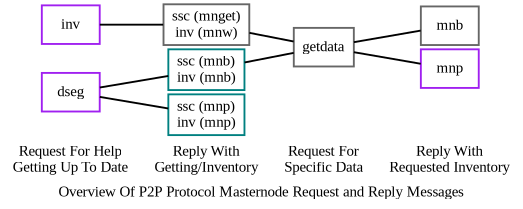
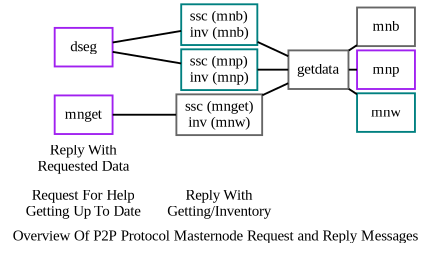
node "inv": label "inv" -> "mnget"
edge "ssc (mnp) inv (mnp)" -- "getdata": added
node "mnw": added
node "Request For Specific Data": removed
node "Reply With Requested Inventory": label "Reply With Requested Inventory" -> "Reply With Requested Data"
